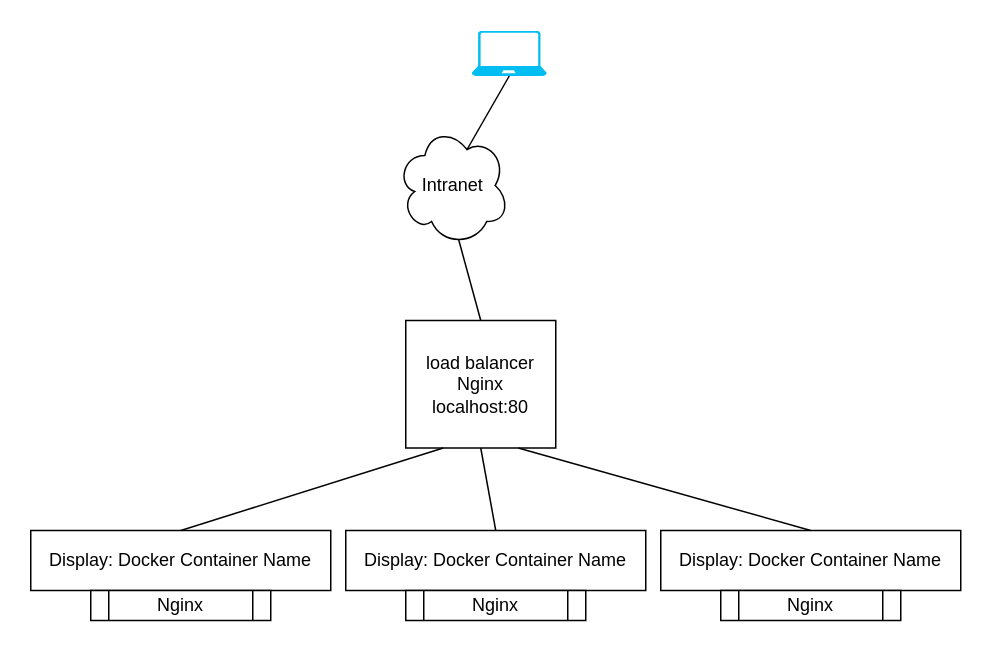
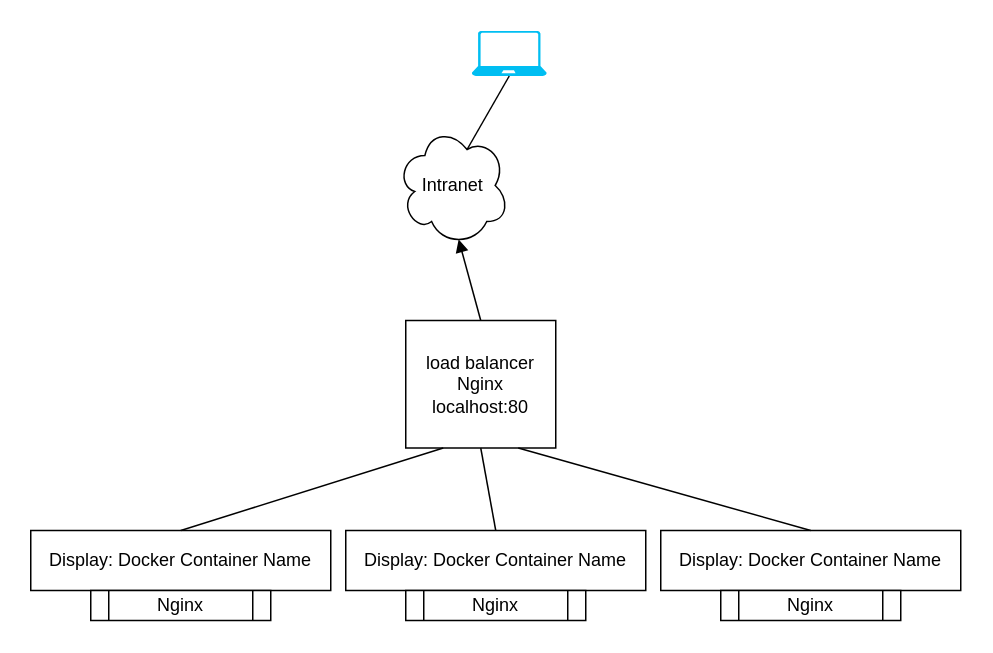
edge "Intranet" -- "load balancer Nginx localhost:80": arrowhead none -> block
